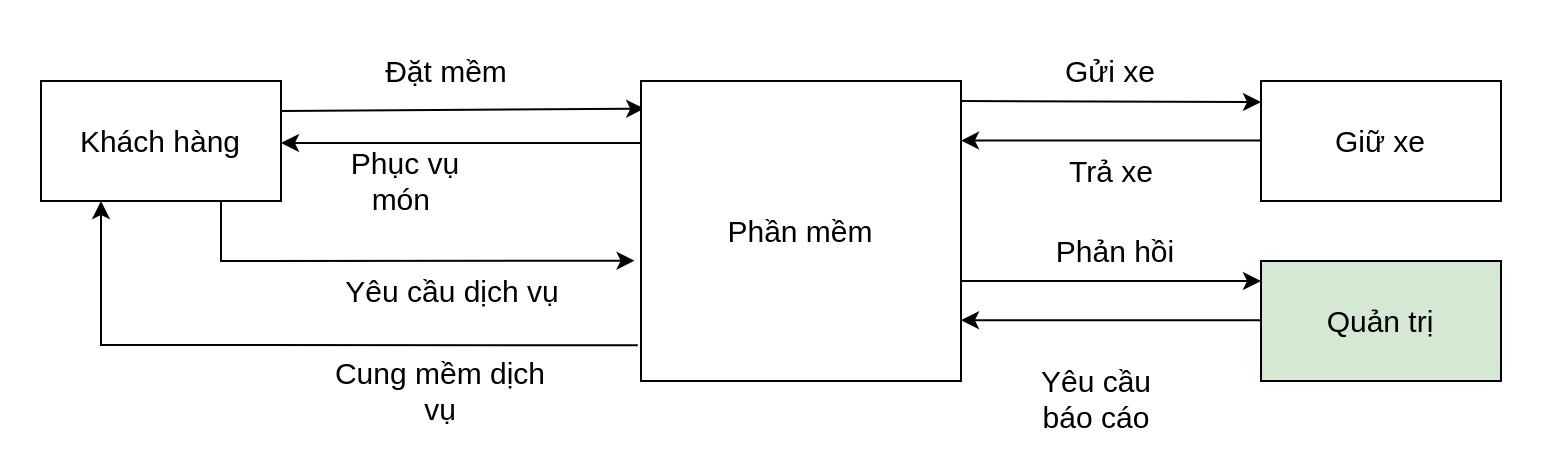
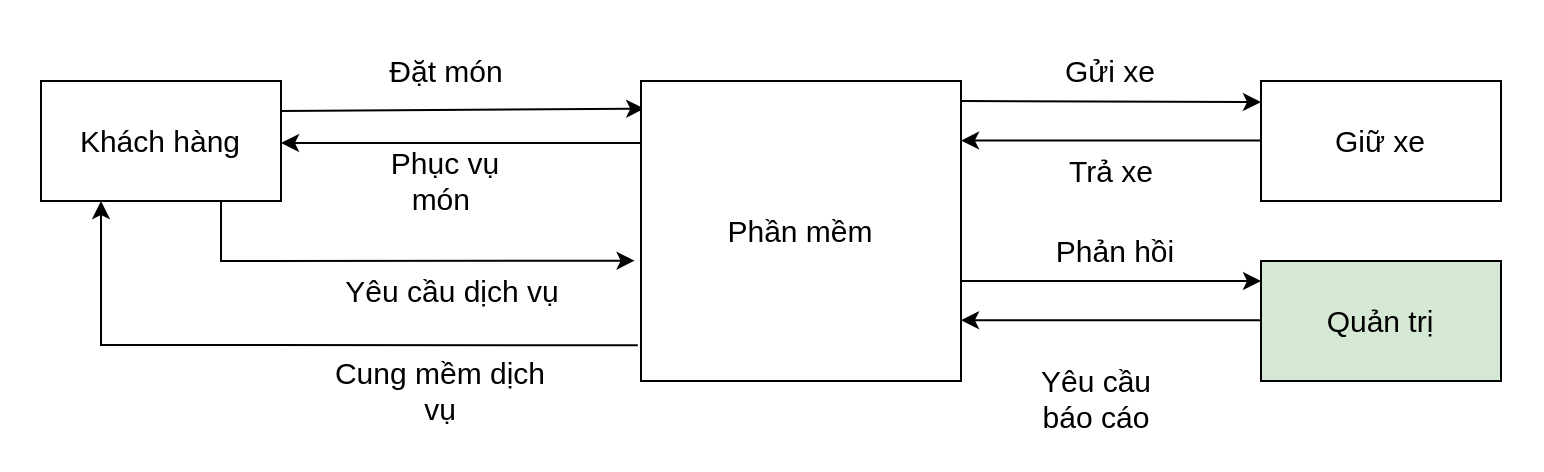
node "Đặt mềm": label "Đặt mềm" -> "Đặt món"
node "Phục vụ món": moved (406, 181) -> (446, 181)
